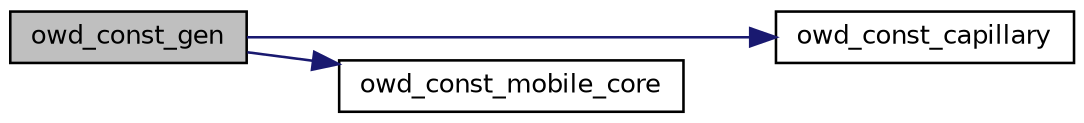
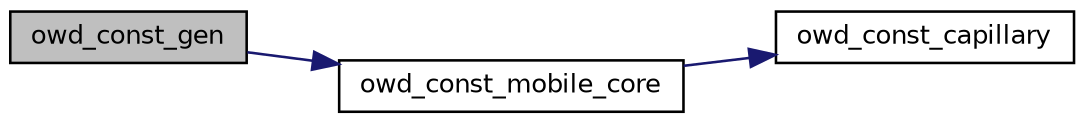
edge "owd_const_gen" -> "owd_const_capillary": now "owd_const_mobile_core" -> "owd_const_capillary"
